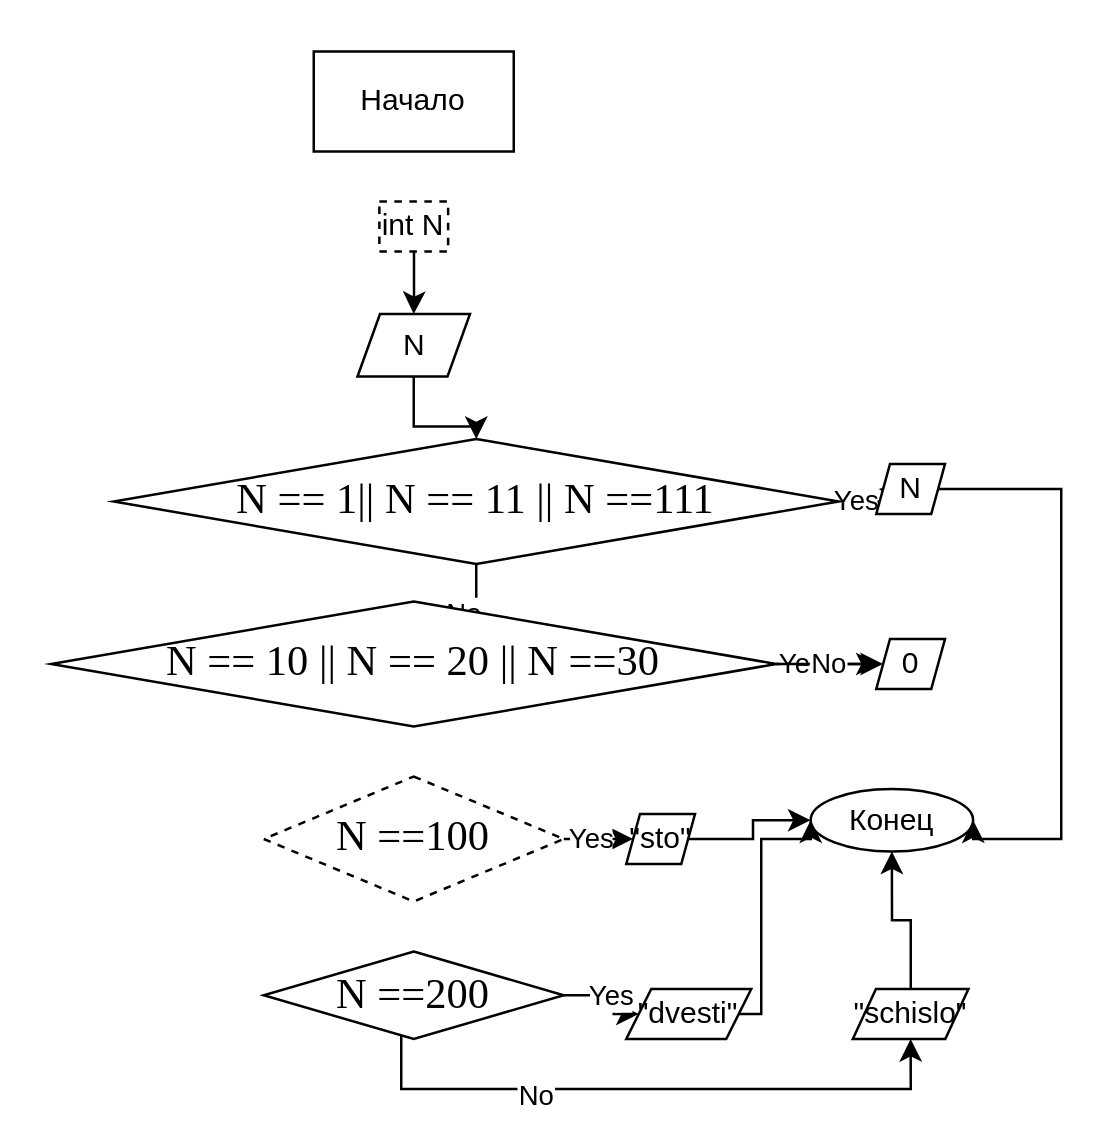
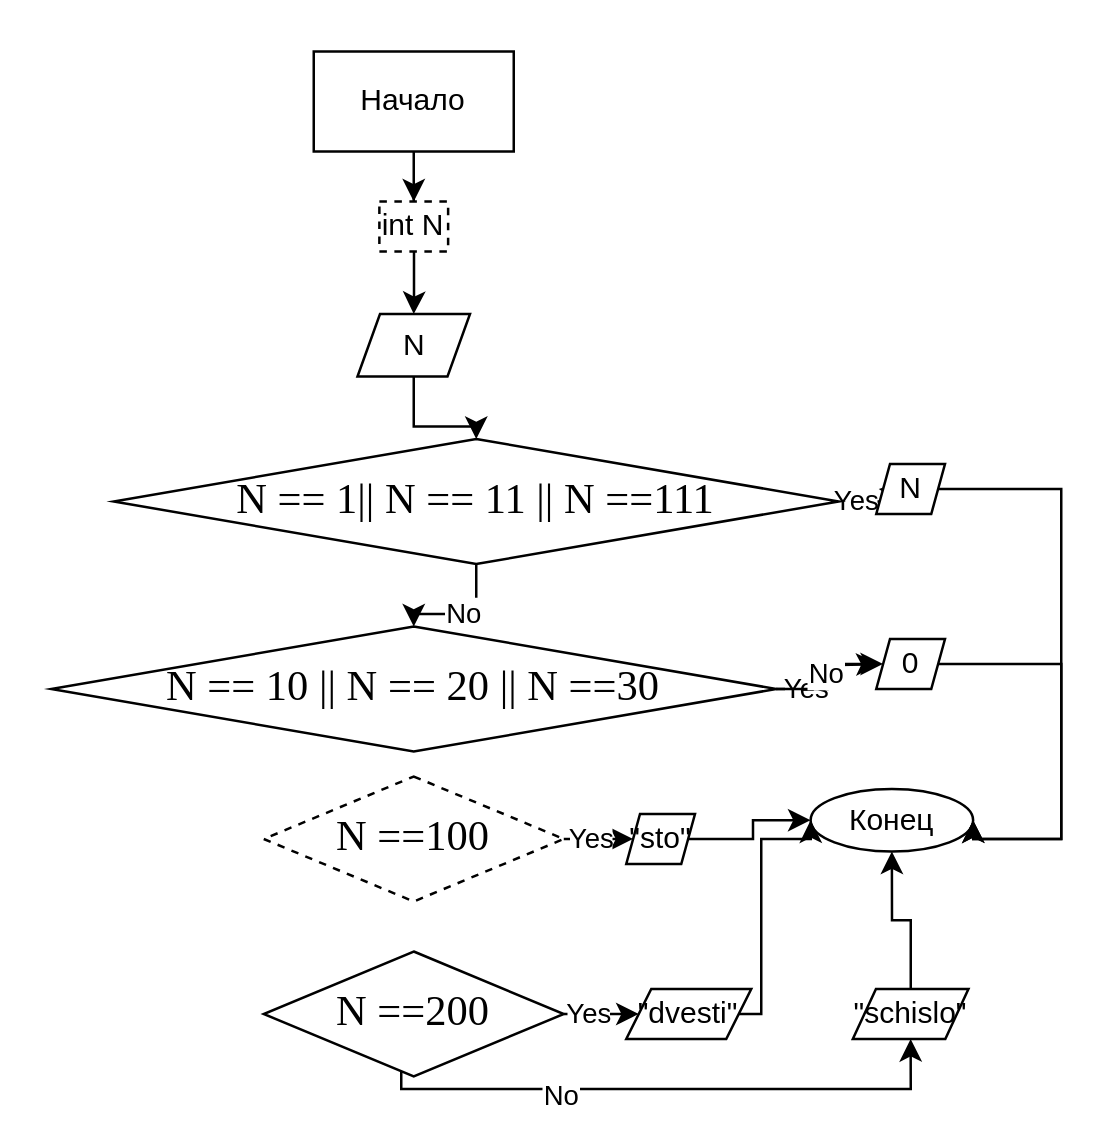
edge "Начало" -> "int N": added
node "N == 10 || N == 20 || N ==30": moved (414, 664) -> (414, 689)
edge "0" -> "Конец": added
node "N ==200": size 300x88 -> 300x125
